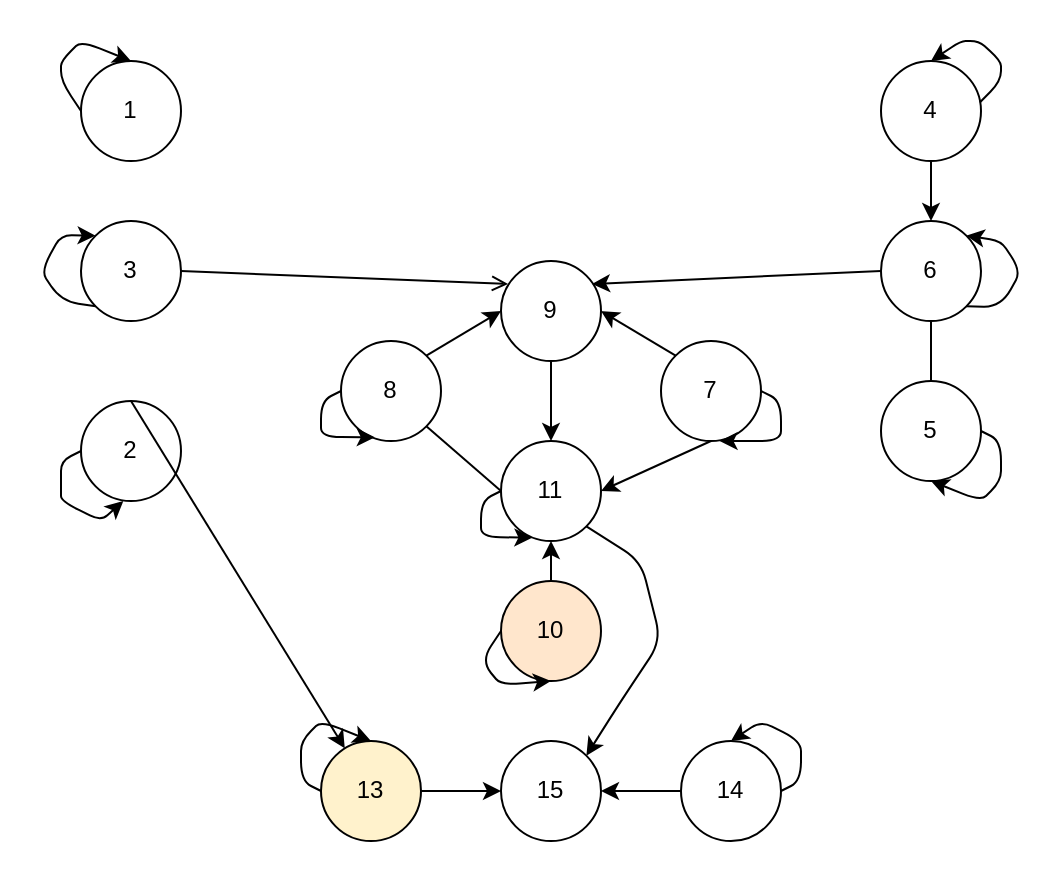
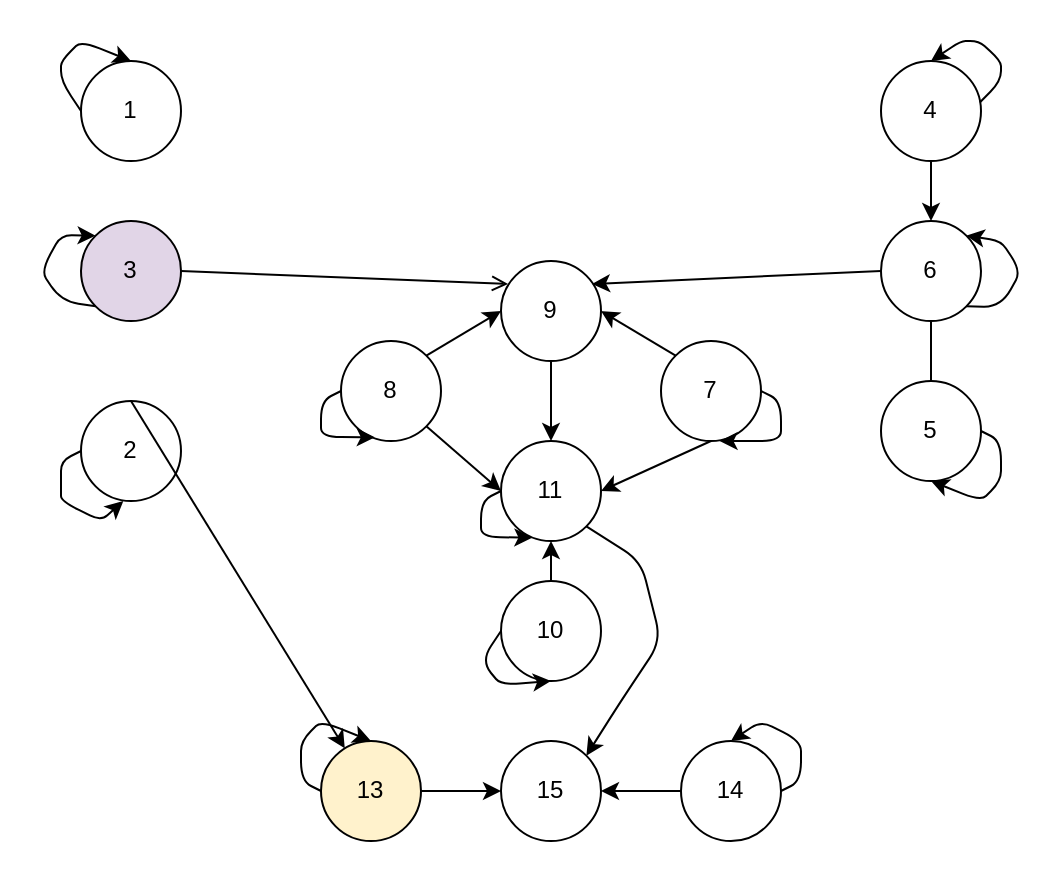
node "3": fillcolor #ffffff -> #e1d5e7
edge "8" -- "11": arrowhead none -> classic
node "10": fillcolor #ffe6cc -> #ffffff
